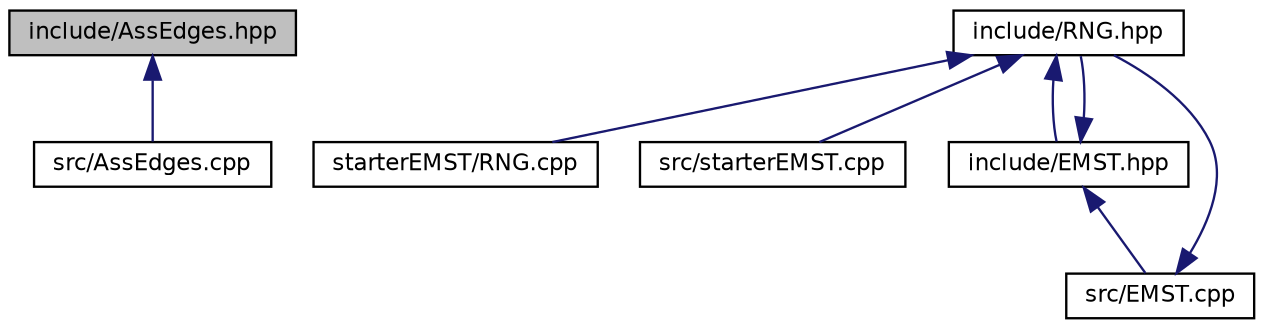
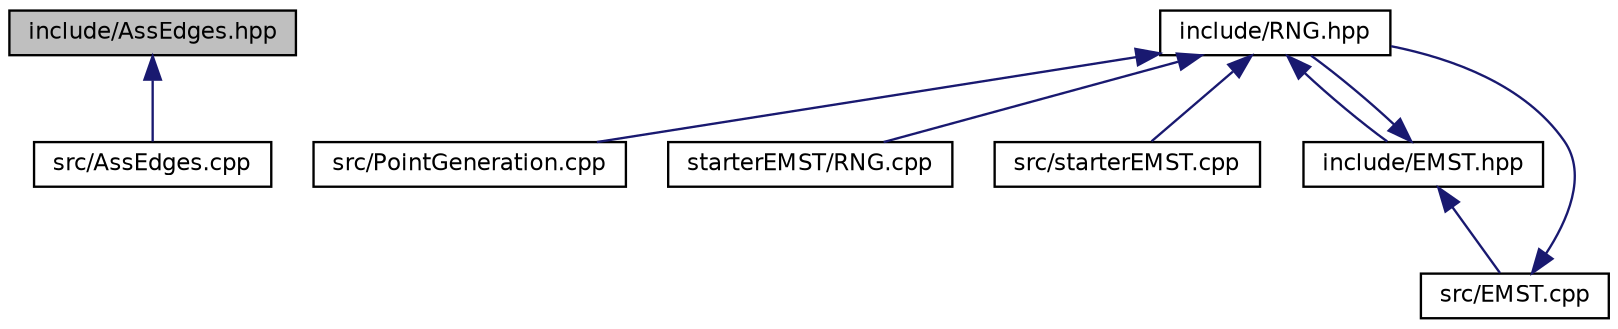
node "src/PointGeneration.cpp": added
